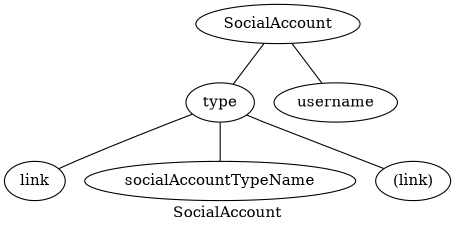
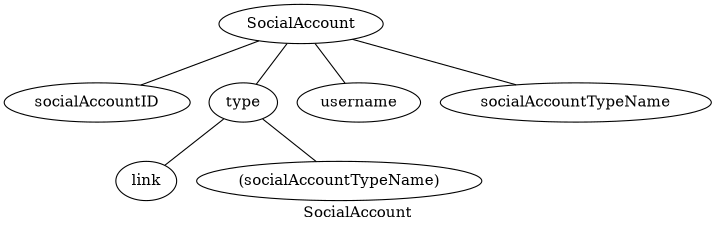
node "socialAccountID": added
edge "type" -- "socialAccountTypeName": now "SocialAccount" -- "socialAccountTypeName"
node "(link)": label "(link)" -> "(socialAccountTypeName)"
